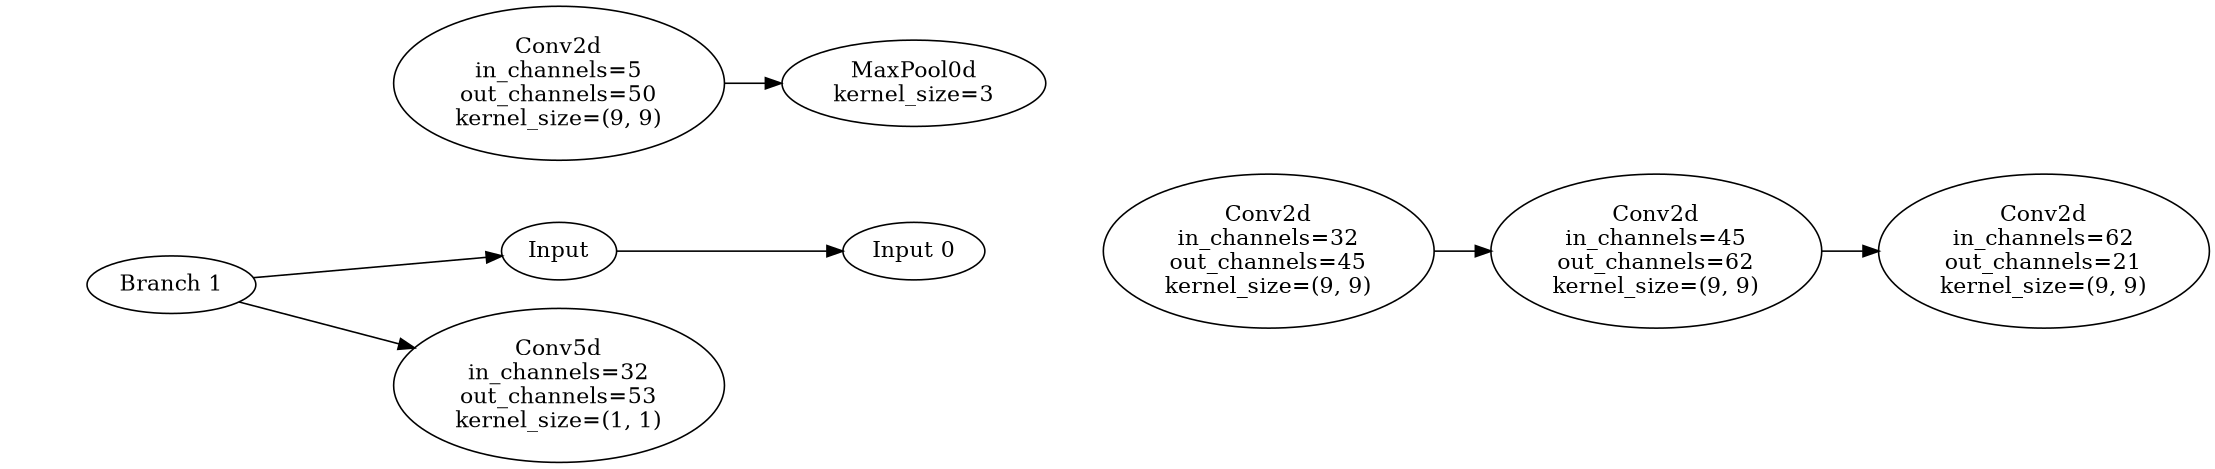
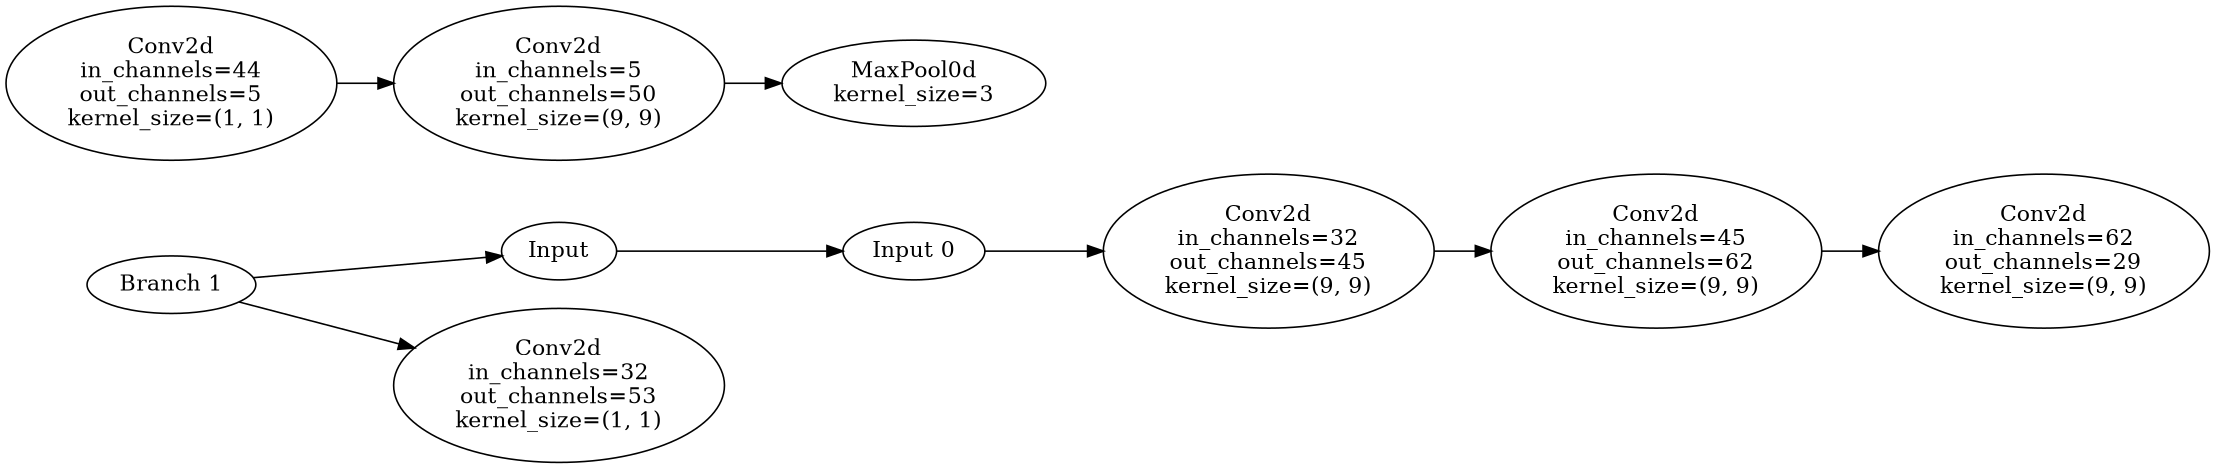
node "Conv2d in_channels=44 out_channels=5 kernel_size=(1, 1)": added
edge "Input 0" -> "Conv2d in_channels=32 out_channels=45 kernel_size=(9, 9)": added
node "Conv2d in_channels=62 out_channels=21 kernel_size=(9, 9)": label "Conv2d in_channels=62 out_channels=21 kernel_size=(9, 9)" -> "Conv2d in_channels=62 out_channels=29 kernel_size=(9, 9)"
node "Conv5d in_channels=32 out_channels=53 kernel_size=(1, 1)": label "Conv5d in_channels=32 out_channels=53 kernel_size=(1, 1)" -> "Conv2d in_channels=32 out_channels=53 kernel_size=(1, 1)"
